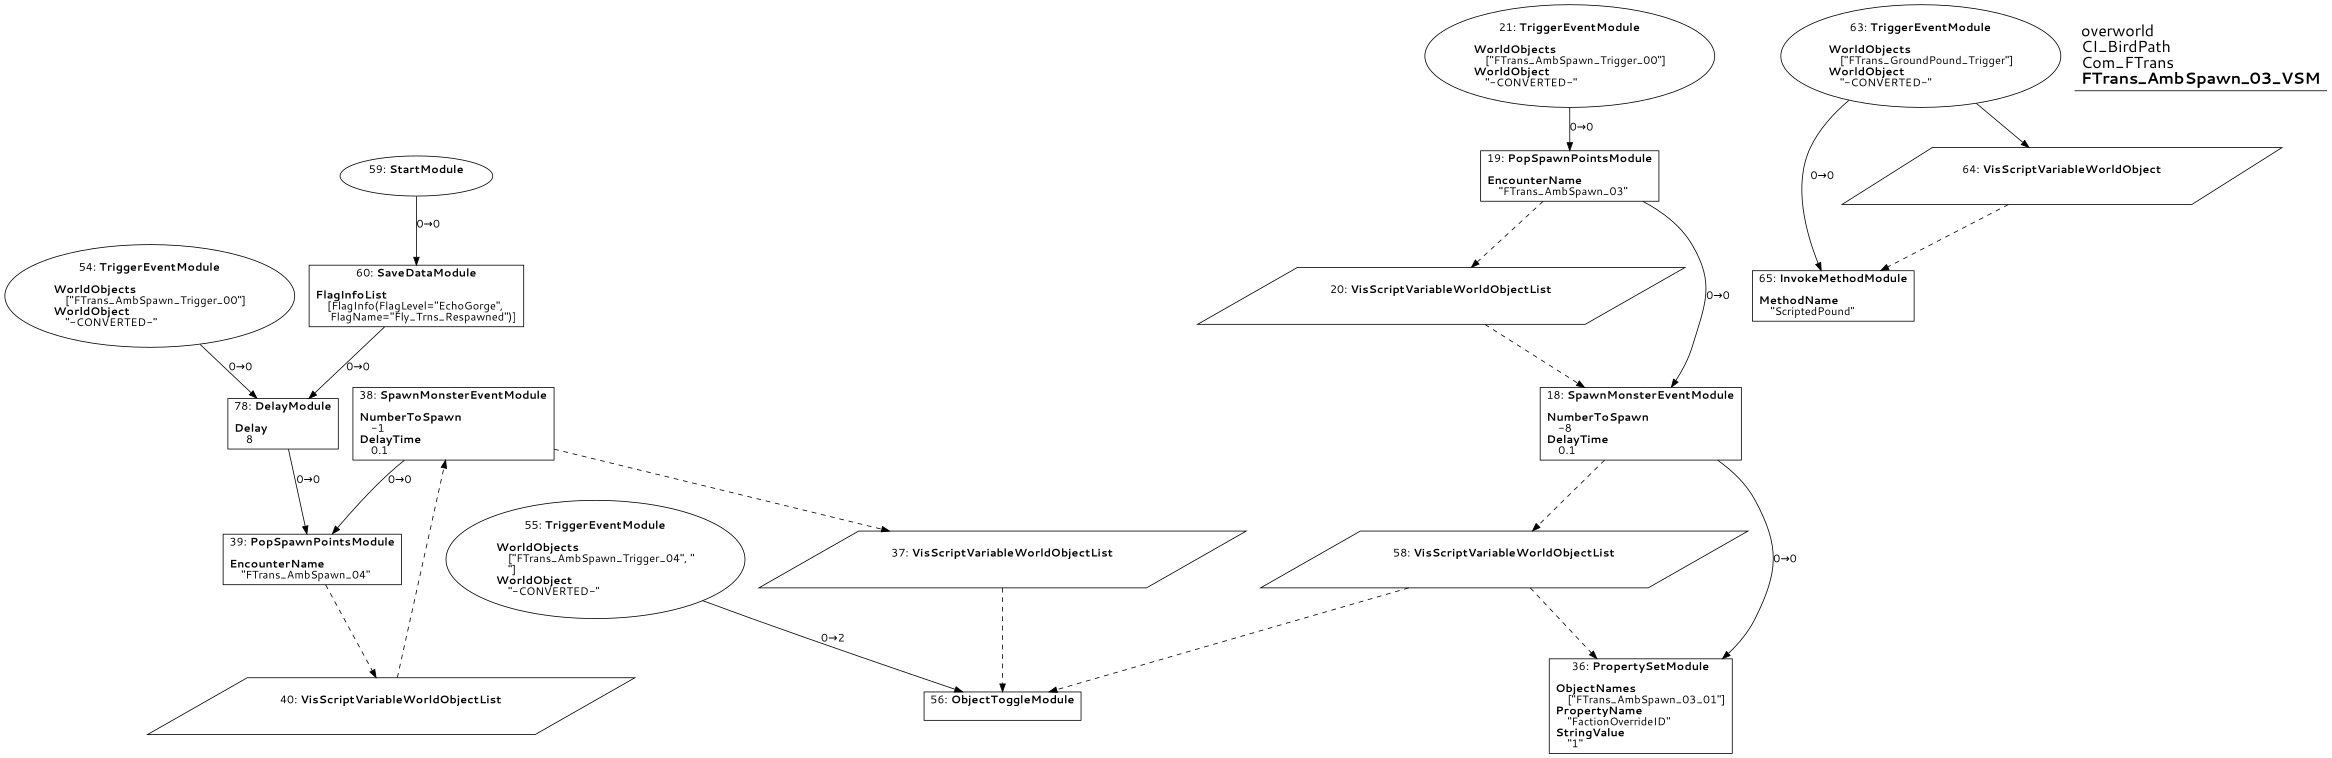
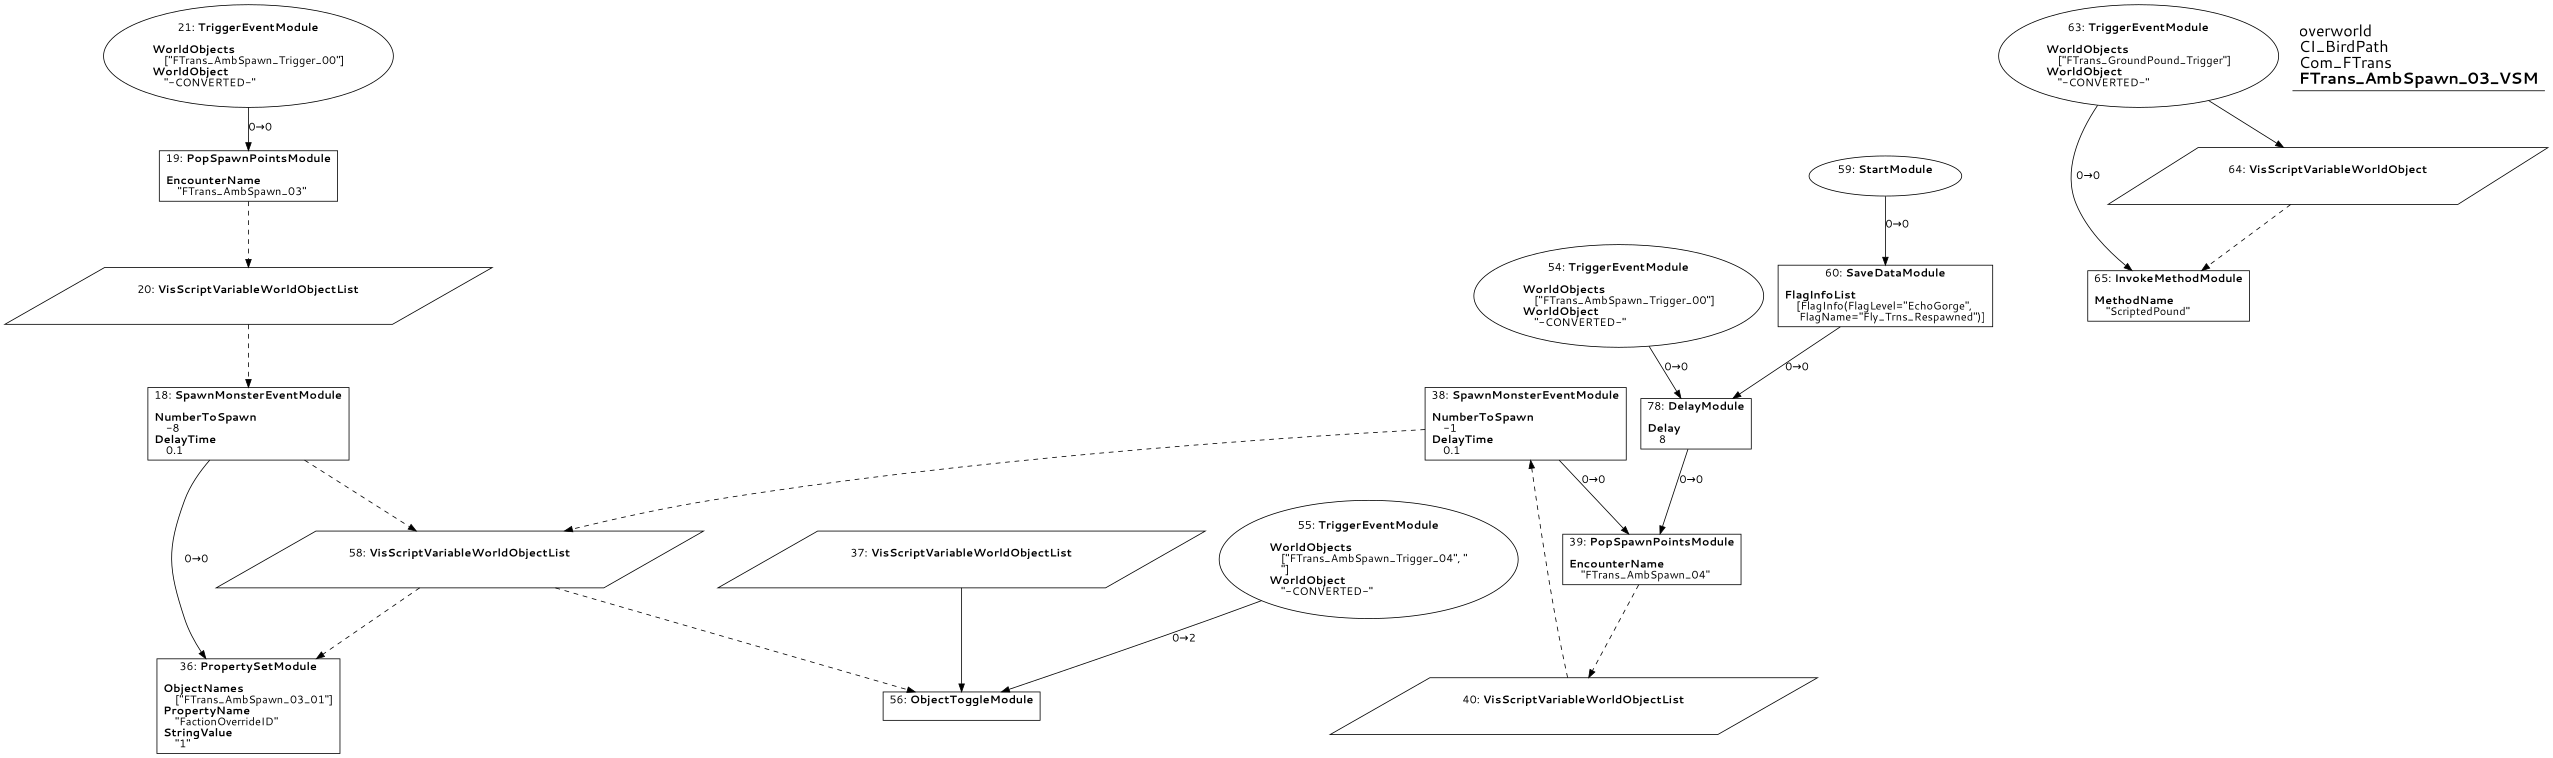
edge "19:" -> "18:": removed, label "0→0"
edge "38:" -> "37:": now "38:" -> "58:"
edge "37:" -> "56:": style dashed -> solid
